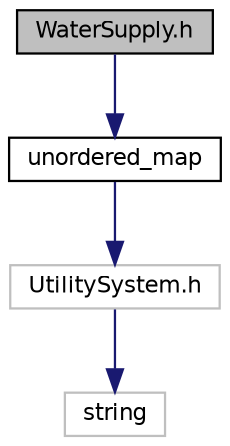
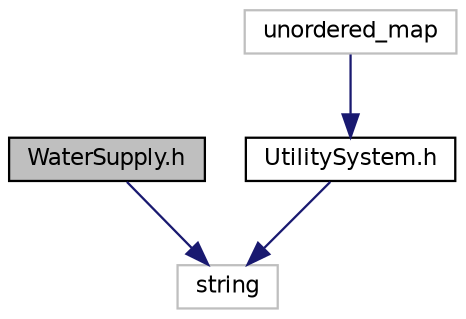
edge "WaterSupply.h" -> "unordered_map": now "WaterSupply.h" -> "string"
node "unordered_map": color black -> grey75
node "UtilitySystem.h": color grey75 -> black
